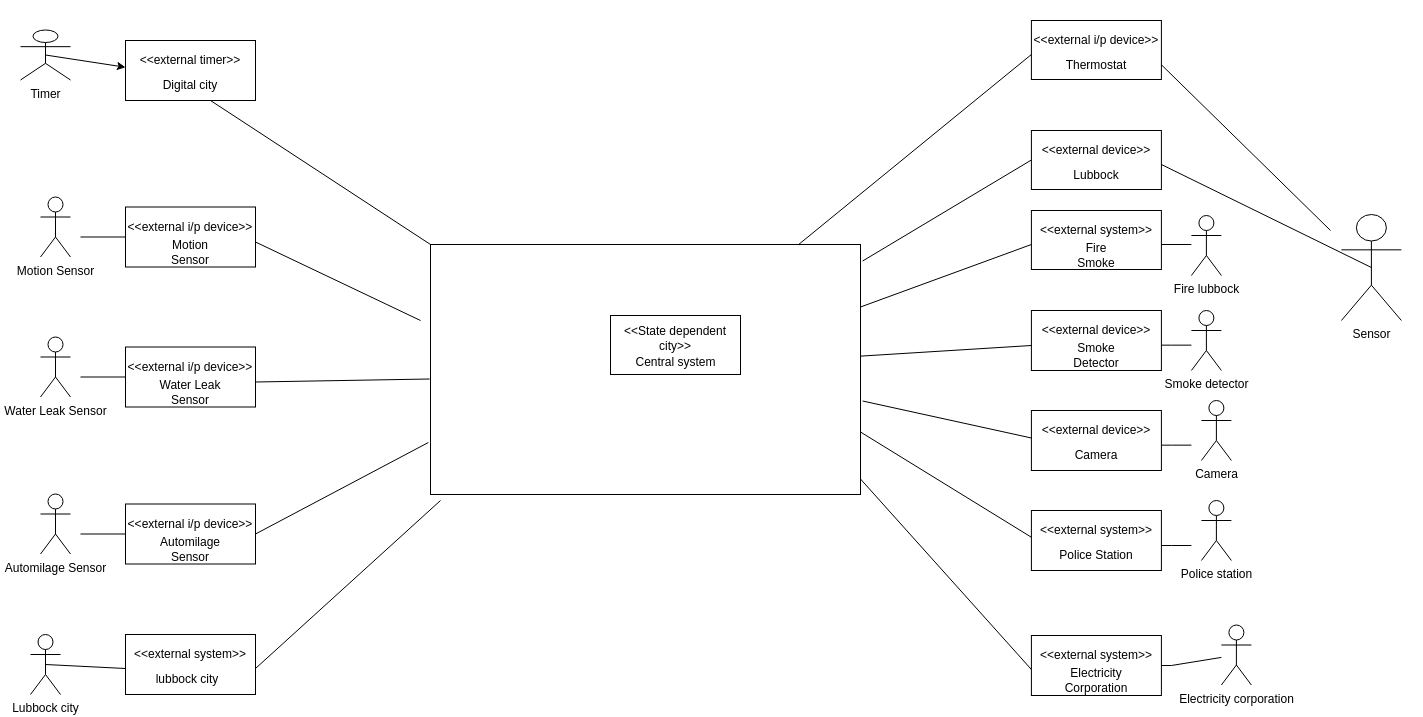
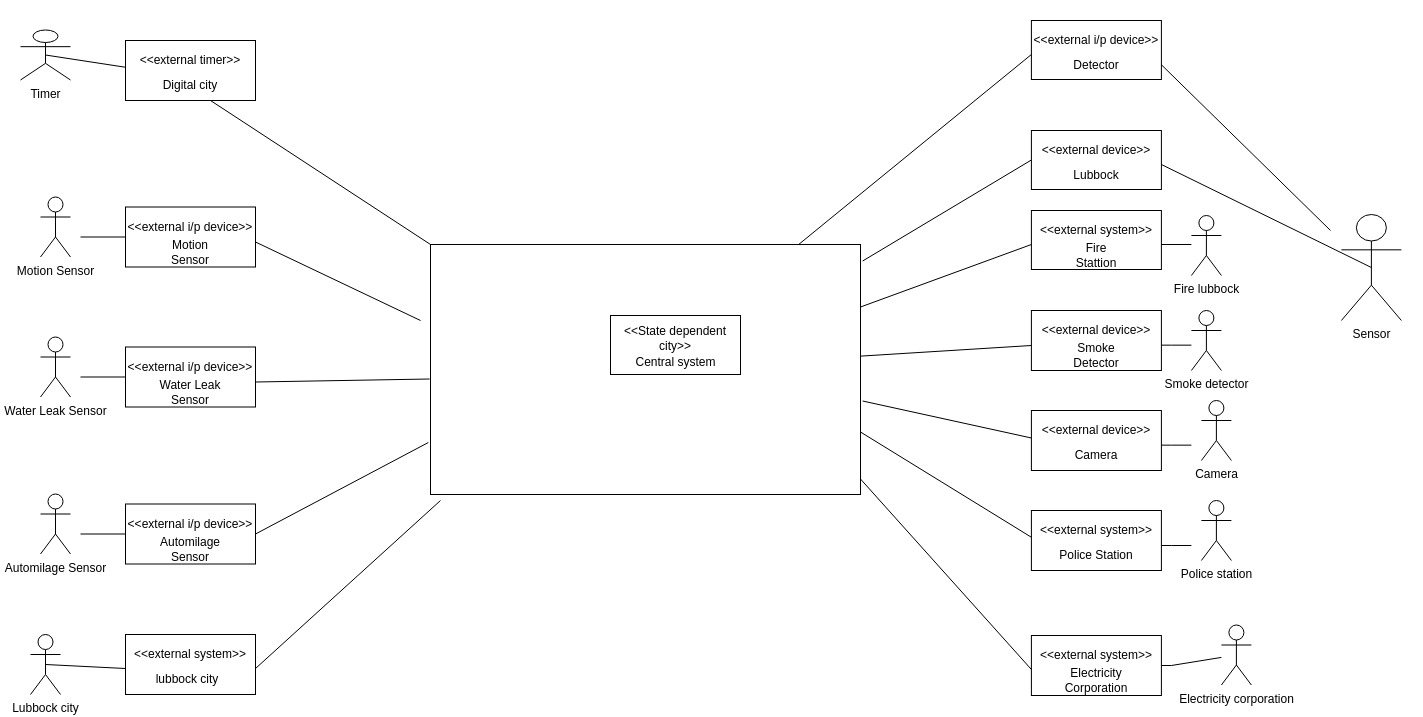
edge "Timer" -> "<<external timer>>": arrowhead classic -> none
node "Thermostat": label "Thermostat" -> "Detector"
node "Fire Smoke": label "Fire Smoke" -> "Fire Stattion"
